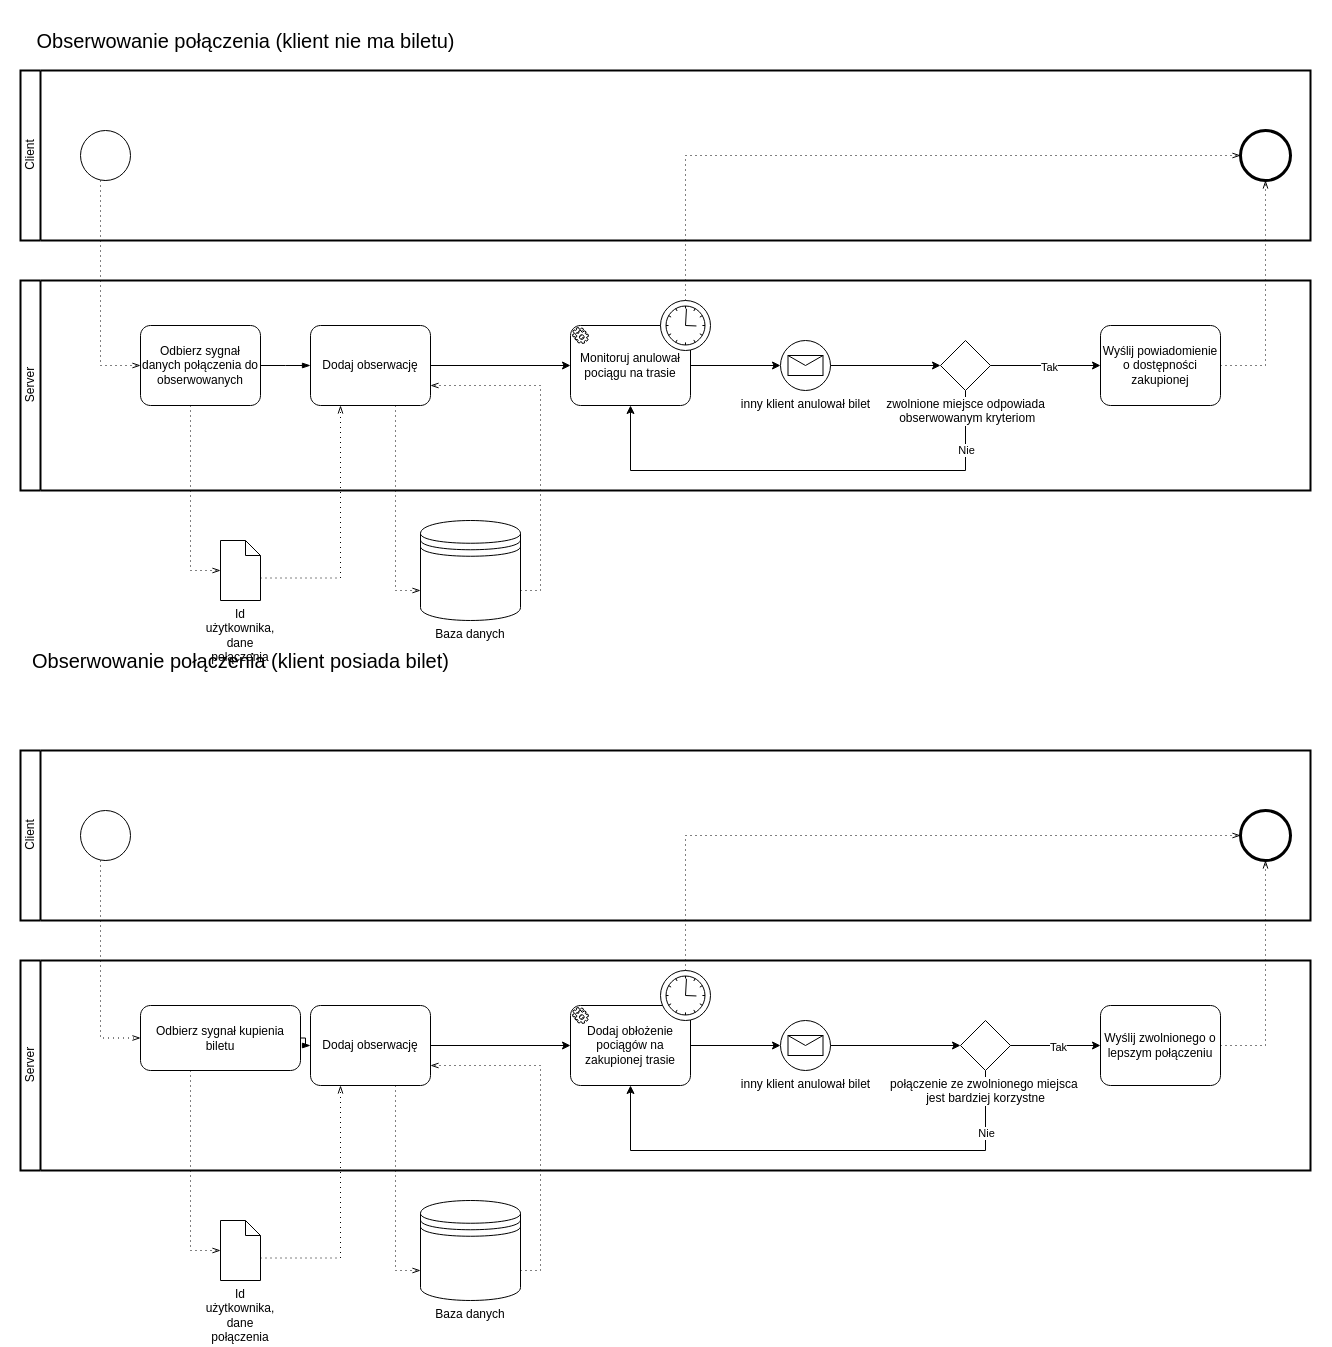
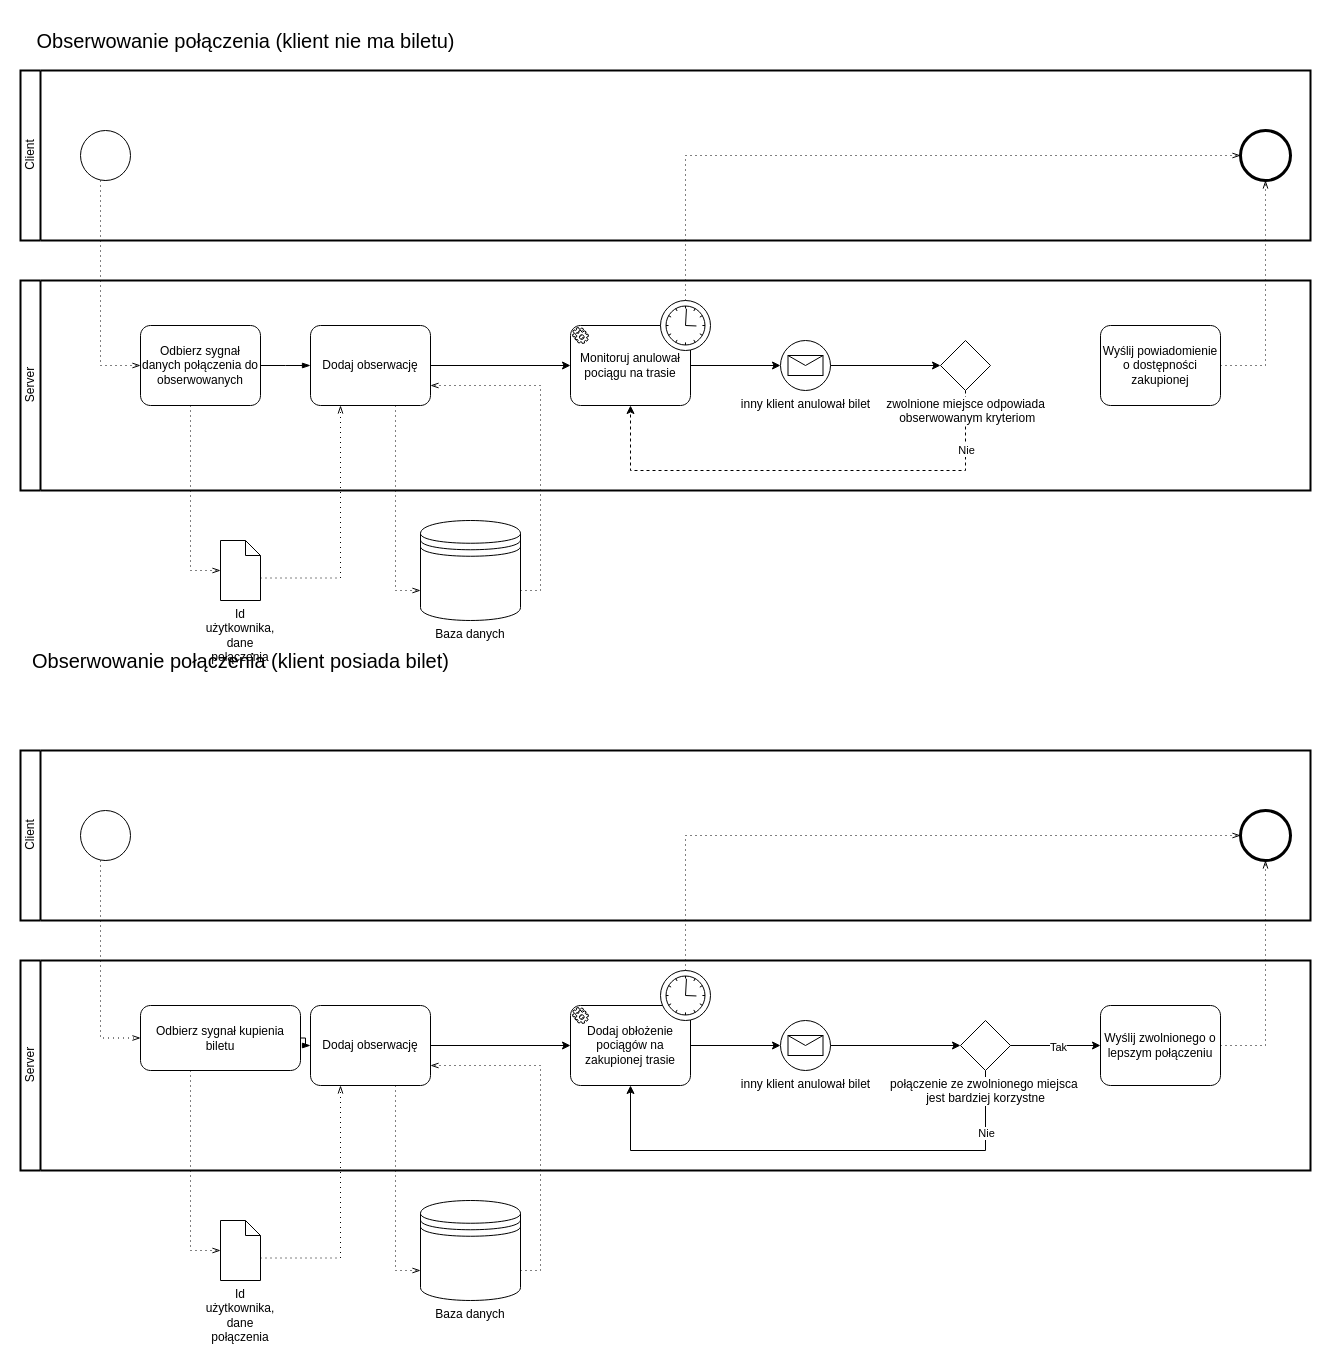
edge "zwolnione miejsce odpowiada obserwowanym kryteriom" -> "Wyślij powiadomienie o dostępności zakupionej": removed, label "Tak"
edge "zwolnione miejsce odpowiada obserwowanym kryteriom" -> "Monitoruj anulował pociągu na trasie": style solid -> dashed
